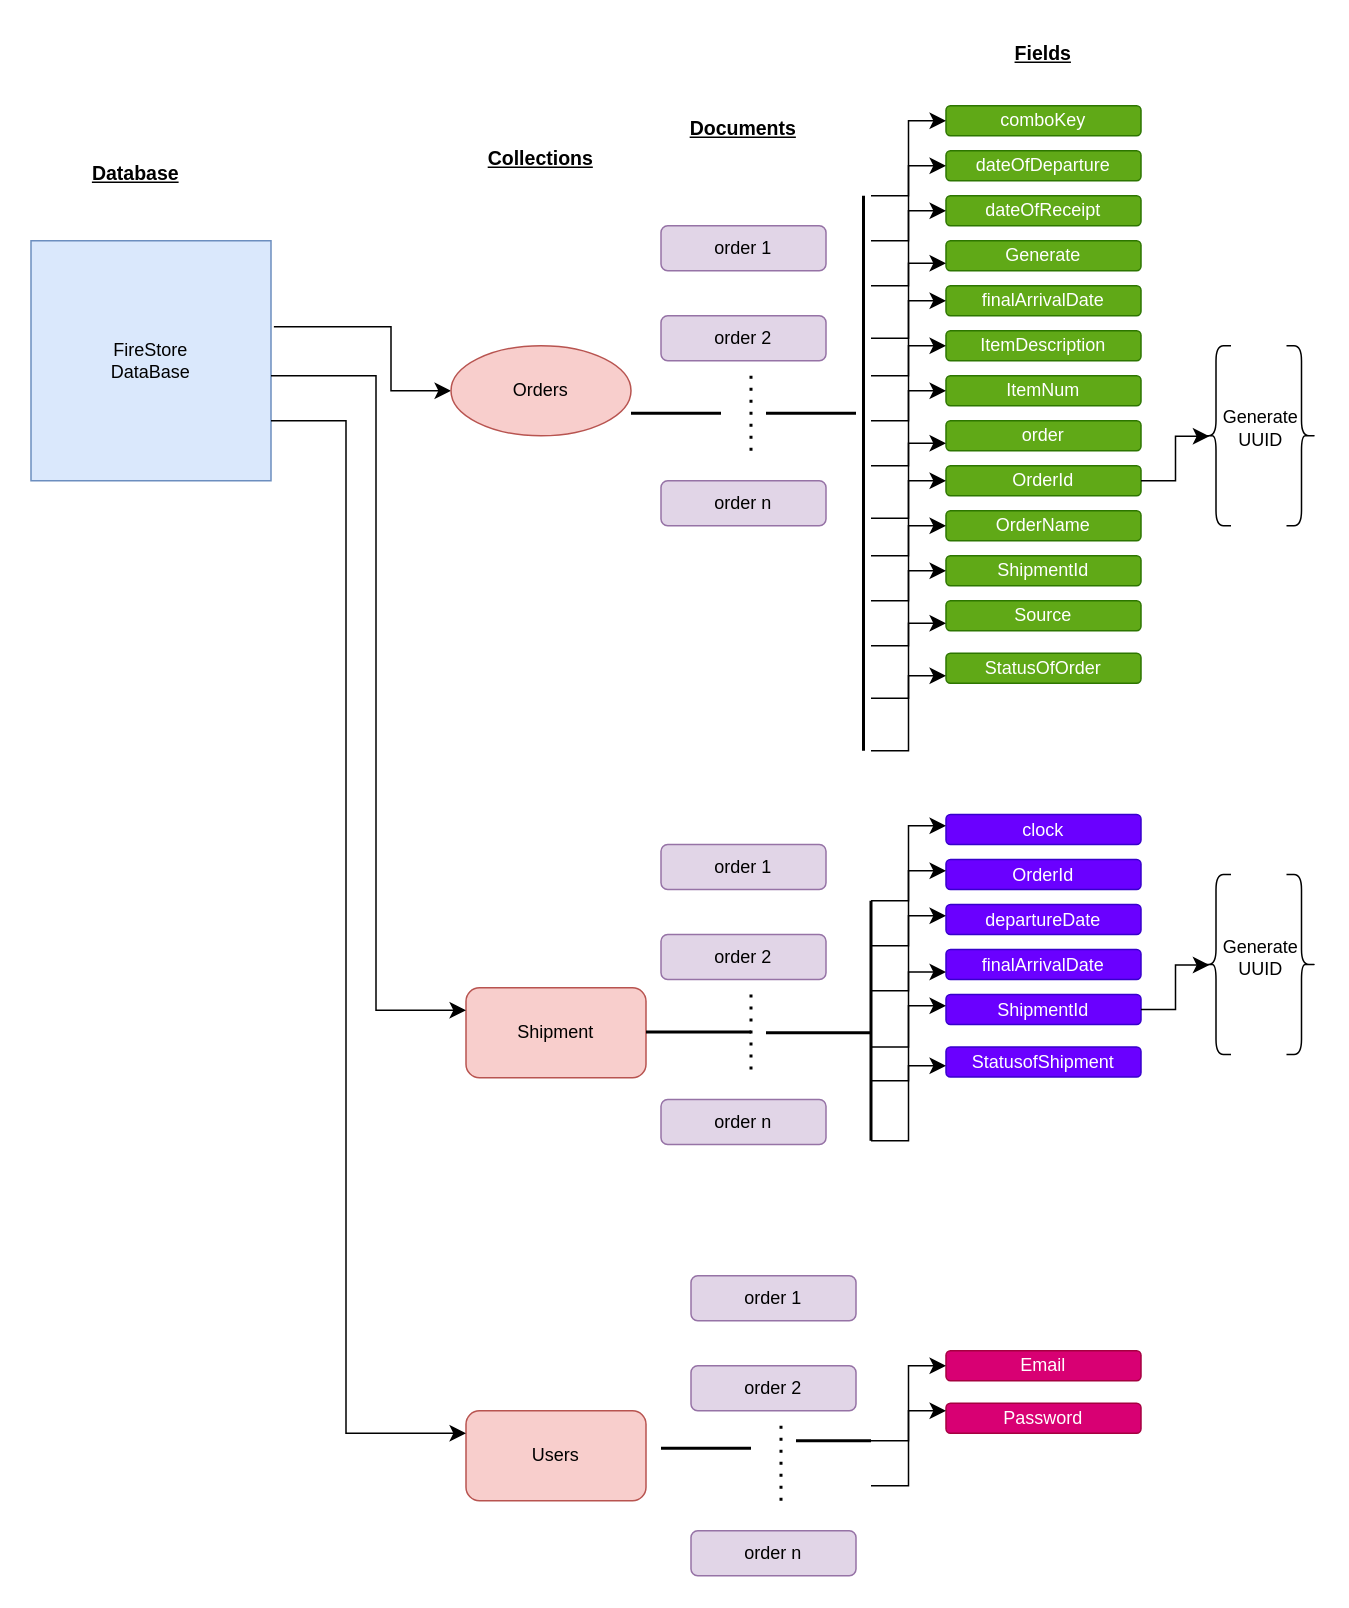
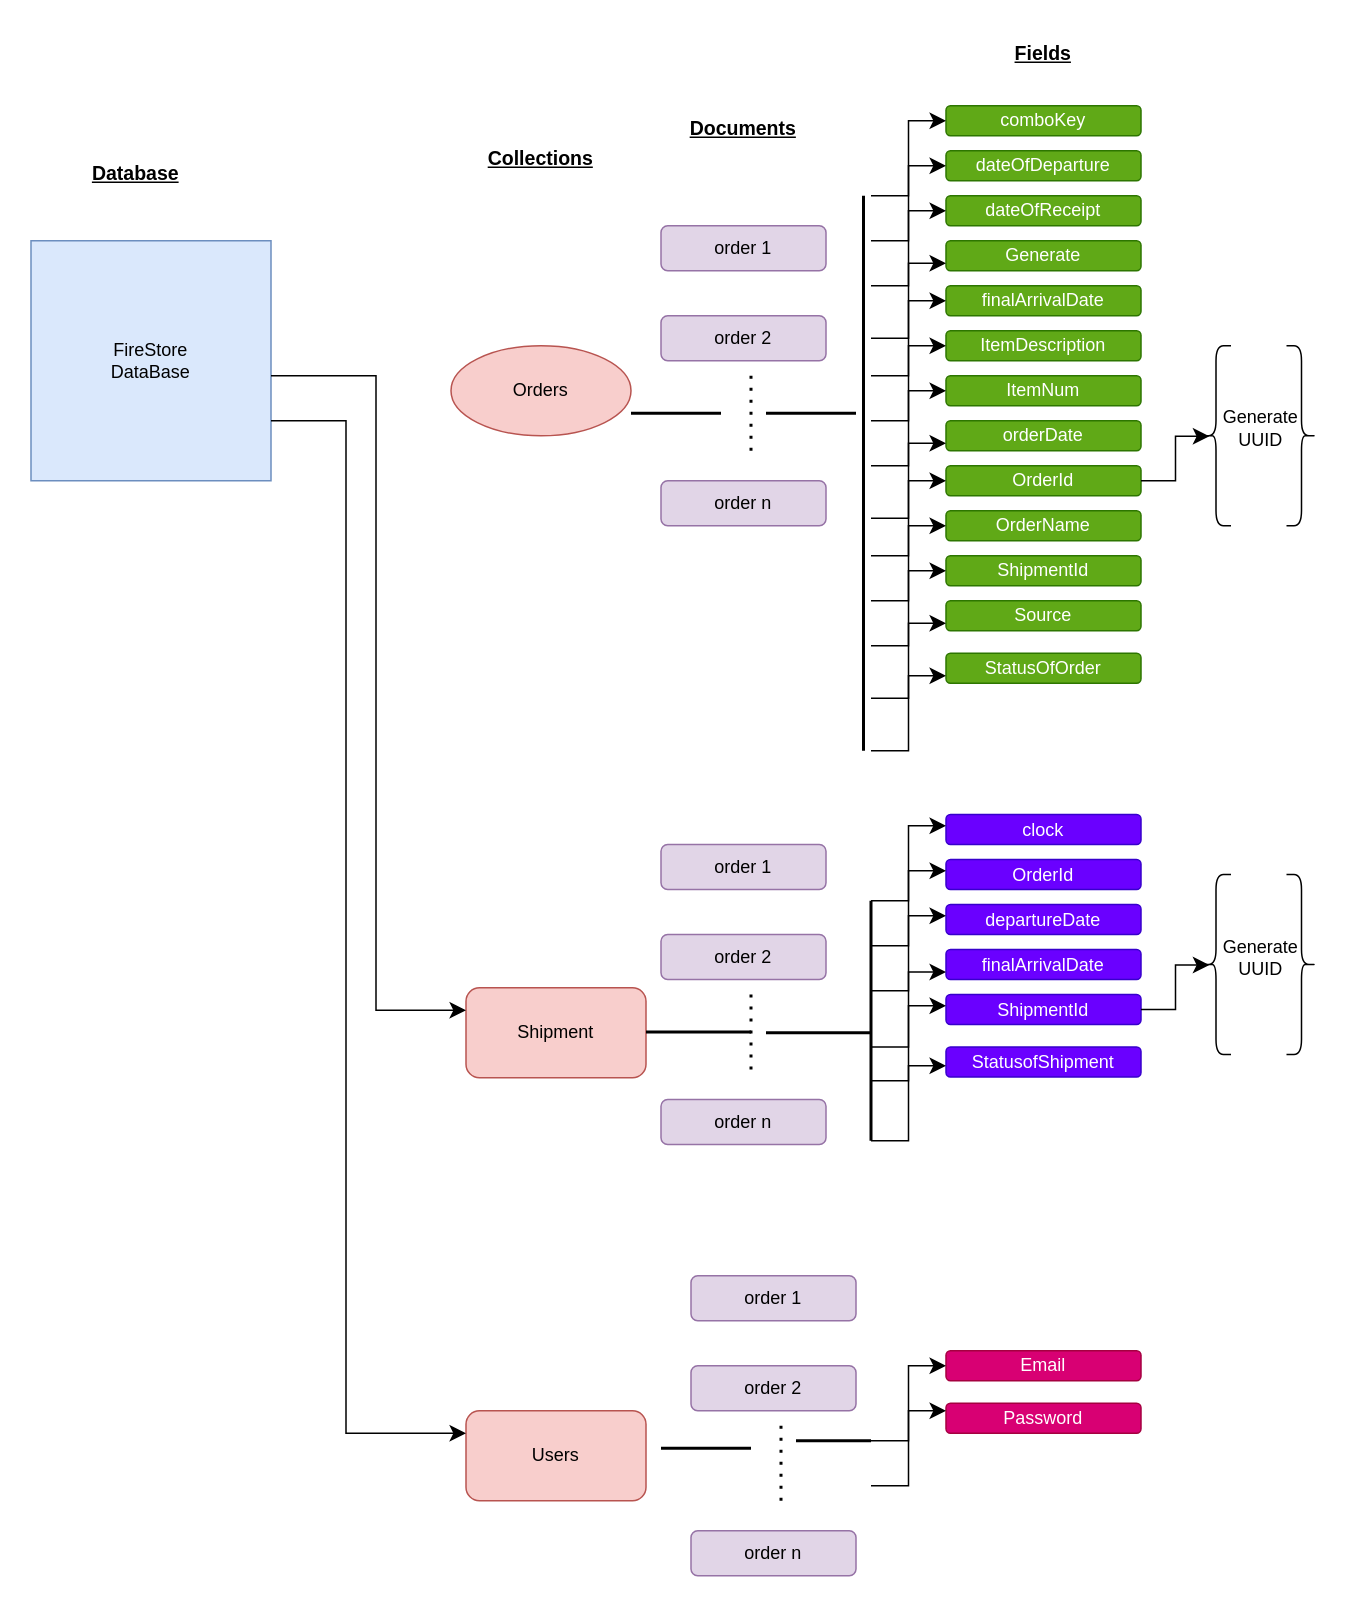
edge "FireStore DataBase" -> "Orders": removed
node "order": label "order" -> "orderDate"
